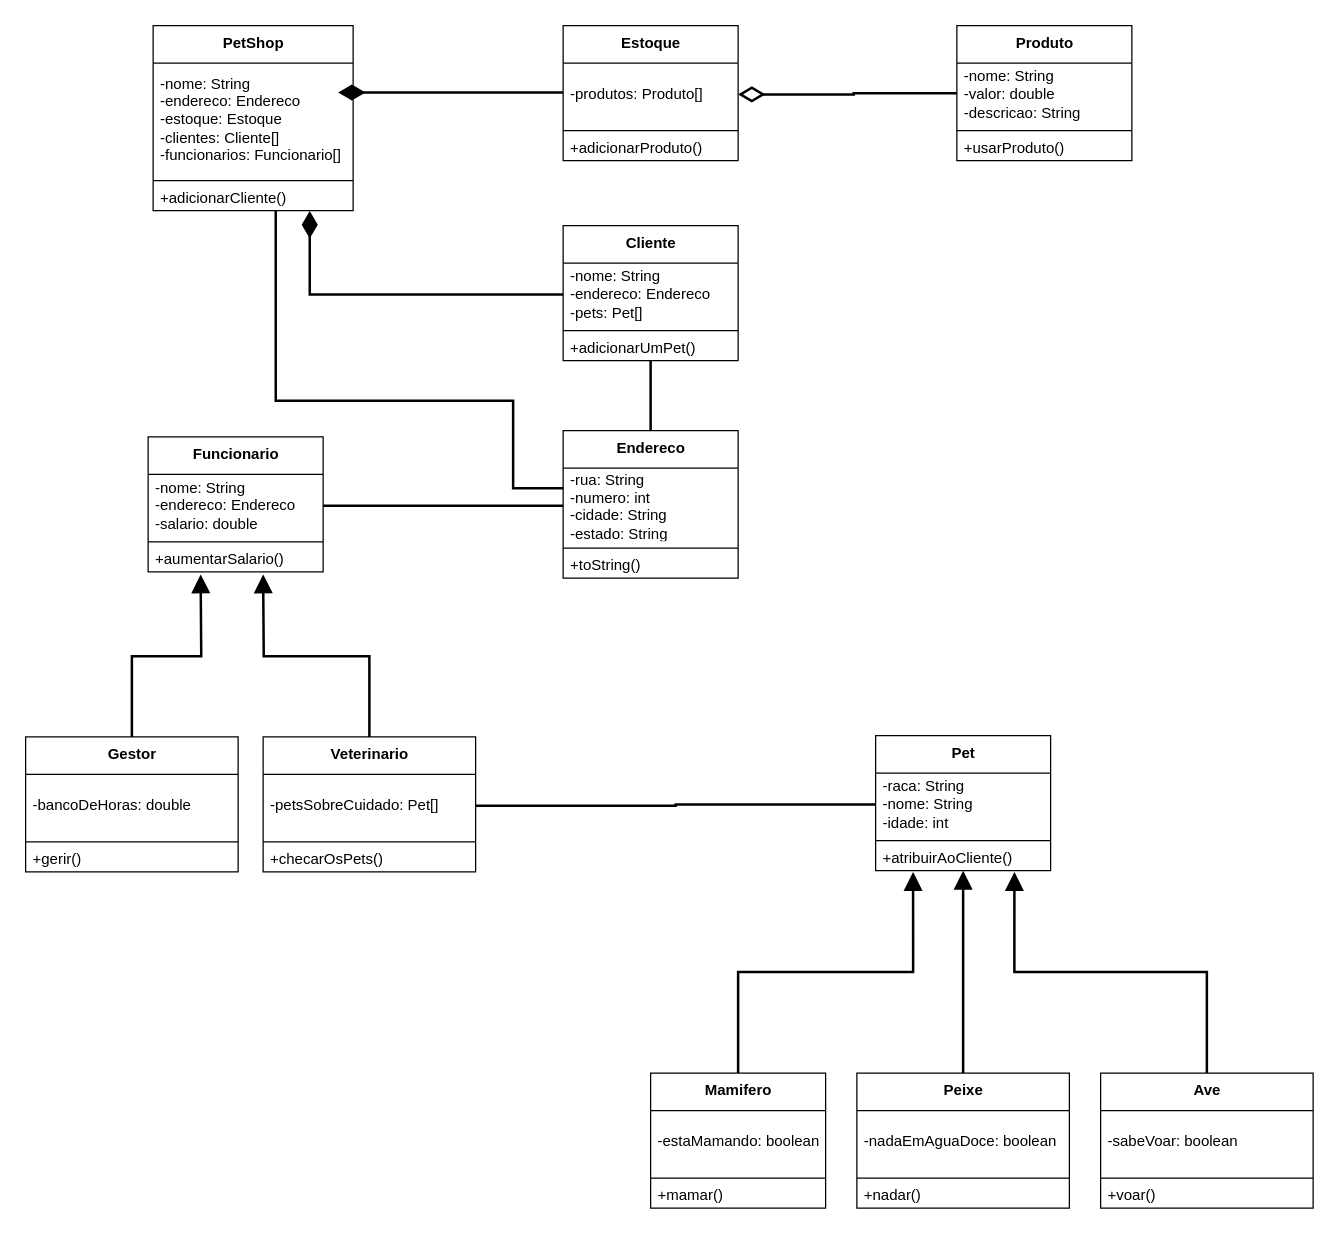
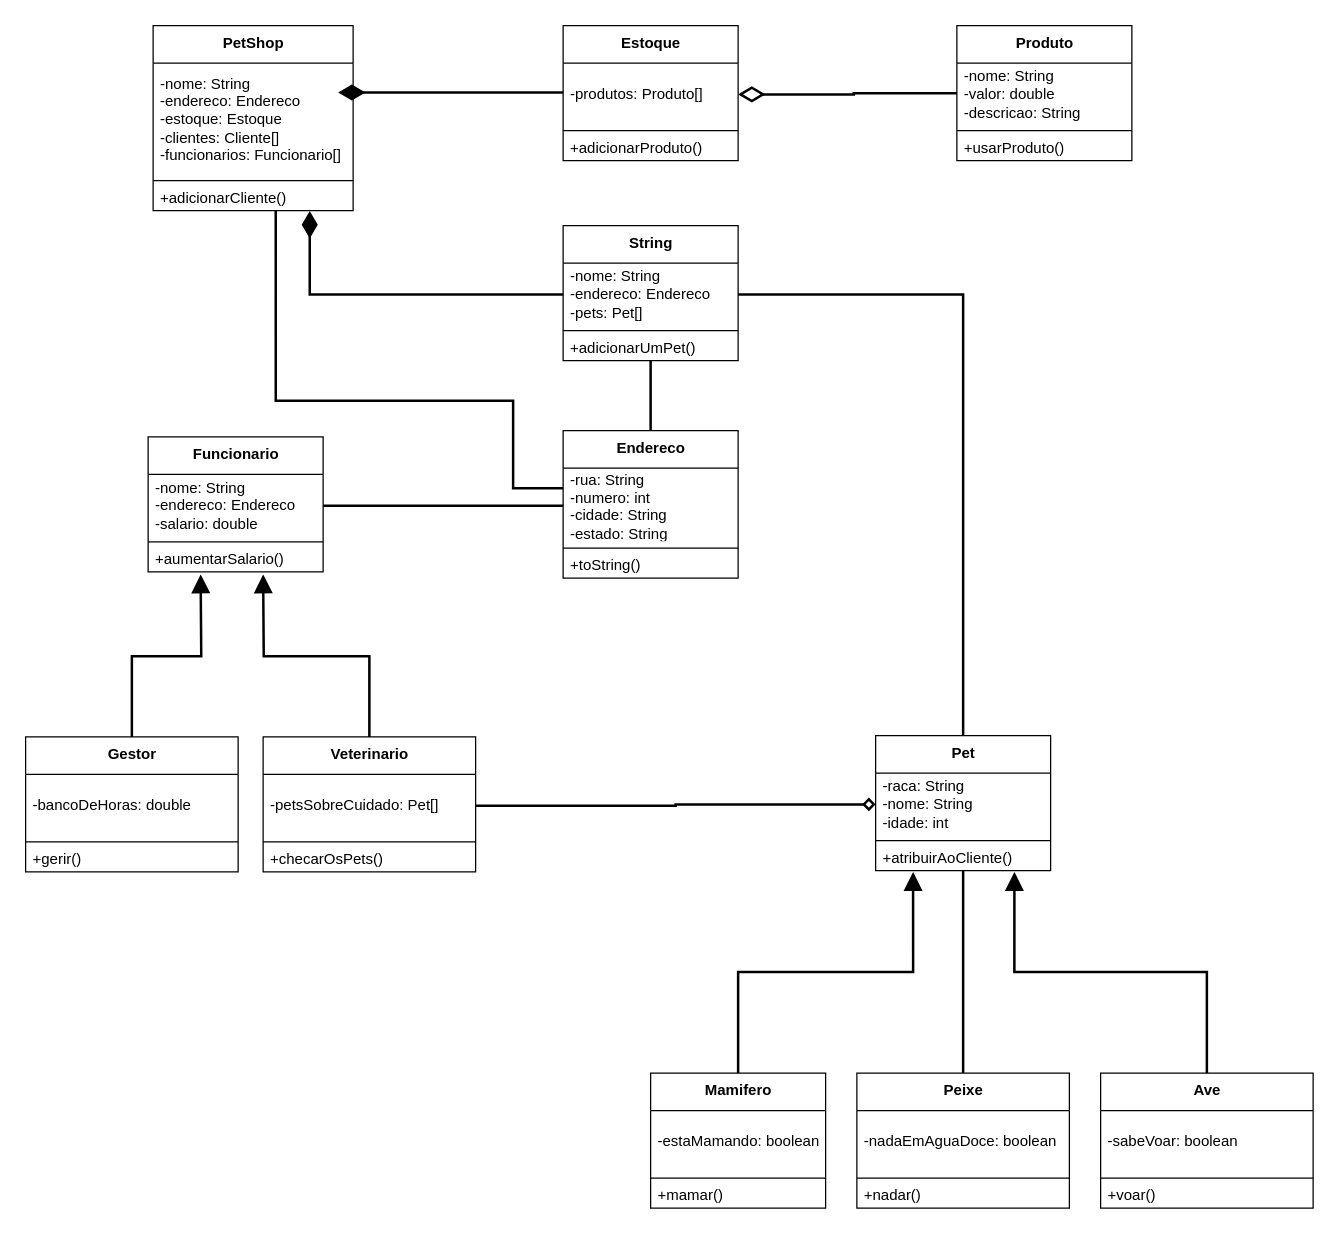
node "Cliente": label "Cliente" -> "String"
edge "-nome: String -endereco: Endereco -pets: Pet[]" -- "Pet": added
edge "-raca: String -nome: String -idade: int" -- "-petsSobreCuidado: Pet[]": arrowhead none -> diamond
edge "Peixe" -> "Pet": arrowhead block -> none
